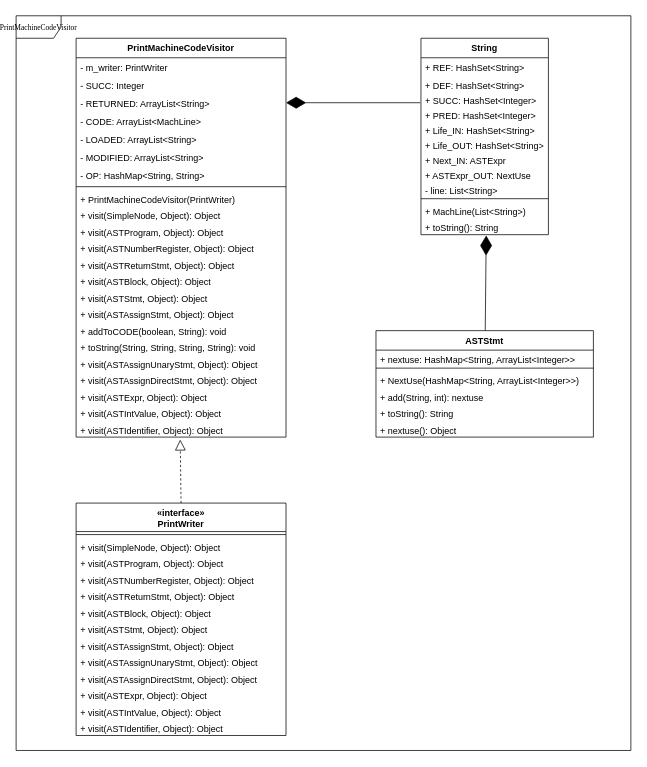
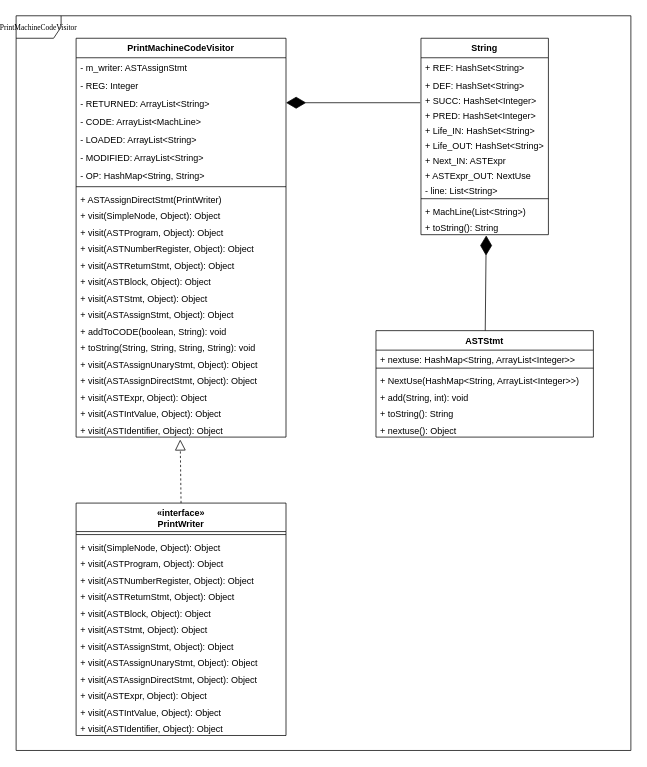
node "- m_writer: PrintWriter": label "- m_writer: PrintWriter" -> "- m_writer: ASTAssignStmt"
node "- SUCC: Integer": label "- SUCC: Integer" -> "- REG: Integer"
node "+ PrintMachineCodeVisitor(PrintWriter)": label "+ PrintMachineCodeVisitor(PrintWriter)" -> "+ ASTAssignDirectStmt(PrintWriter)"
node "+ add(String, int): nextuse": label "+ add(String, int): nextuse" -> "+ add(String, int): void"
